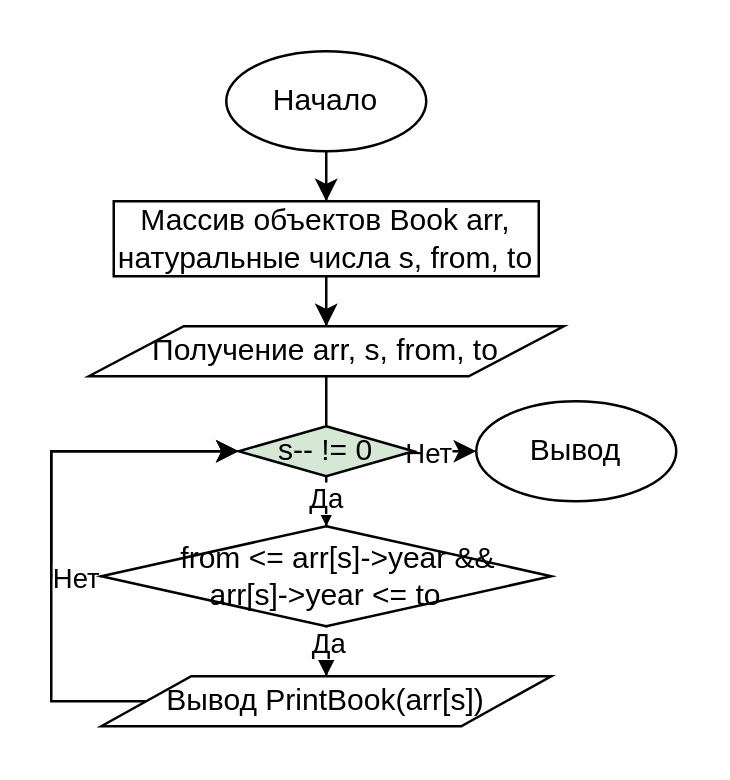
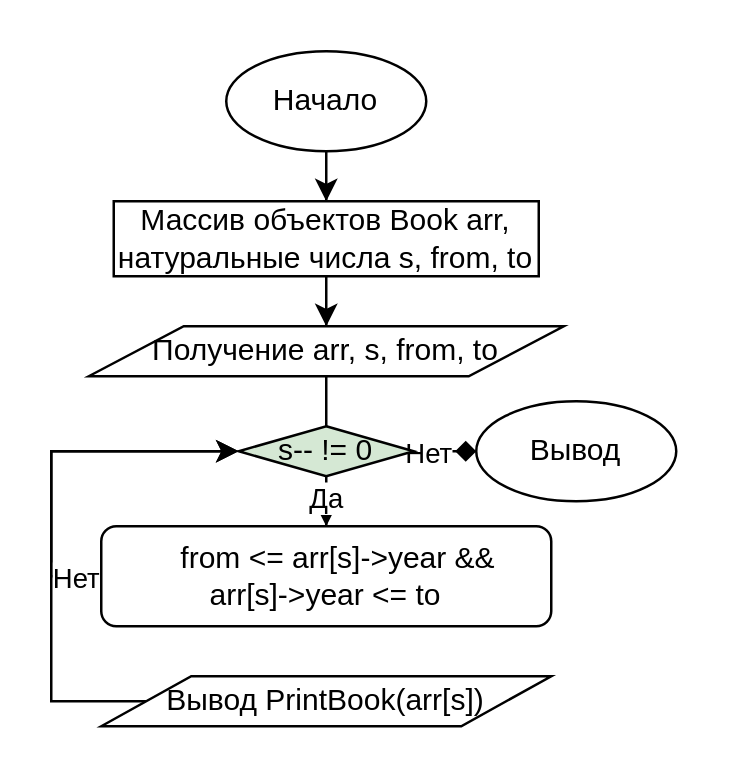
edge "s-- != 0" -> "Вывод": arrowhead classic -> diamond
node "from <= arr[s]->year && arr[s]->year <= to": shape diamond -> rounded rectangle
edge "from <= arr[s]->year && arr[s]->year <= to" -> "Вывод PrintBook(arr[s])": removed, label "Да"
